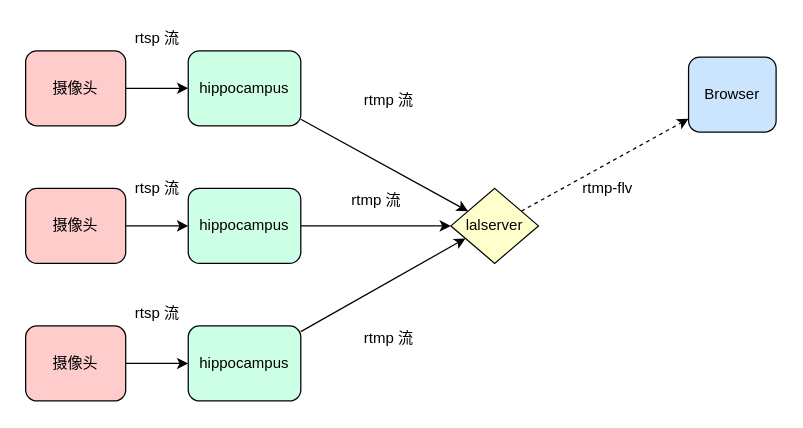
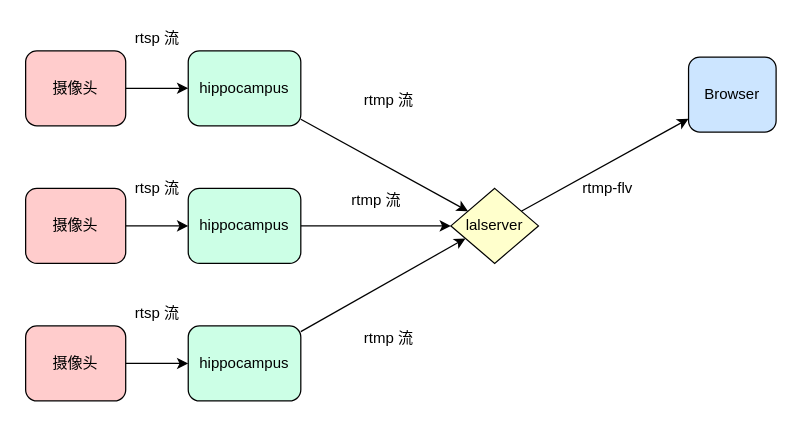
edge "lalserver" -> "Browser": style dashed -> solid
